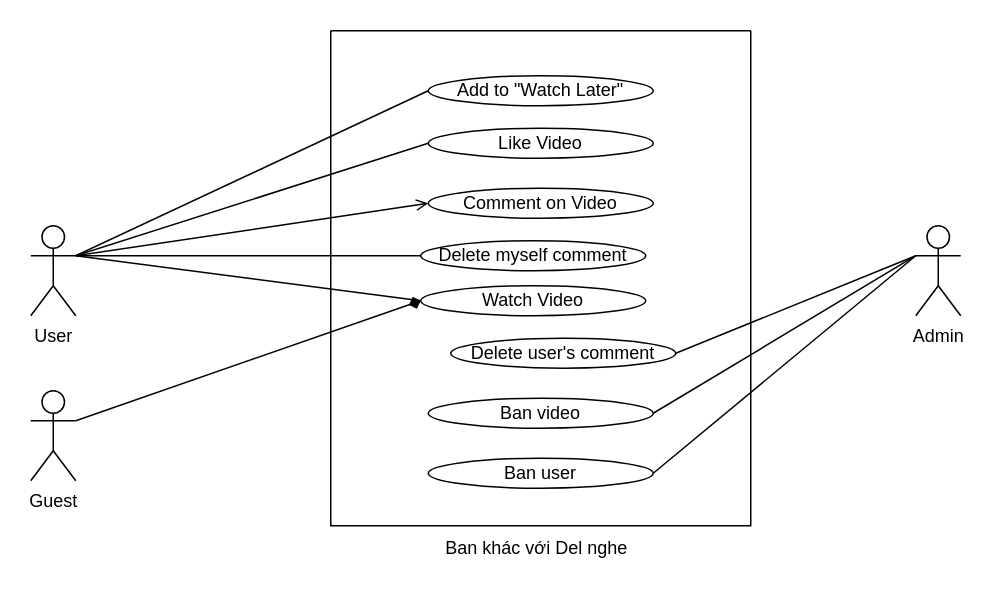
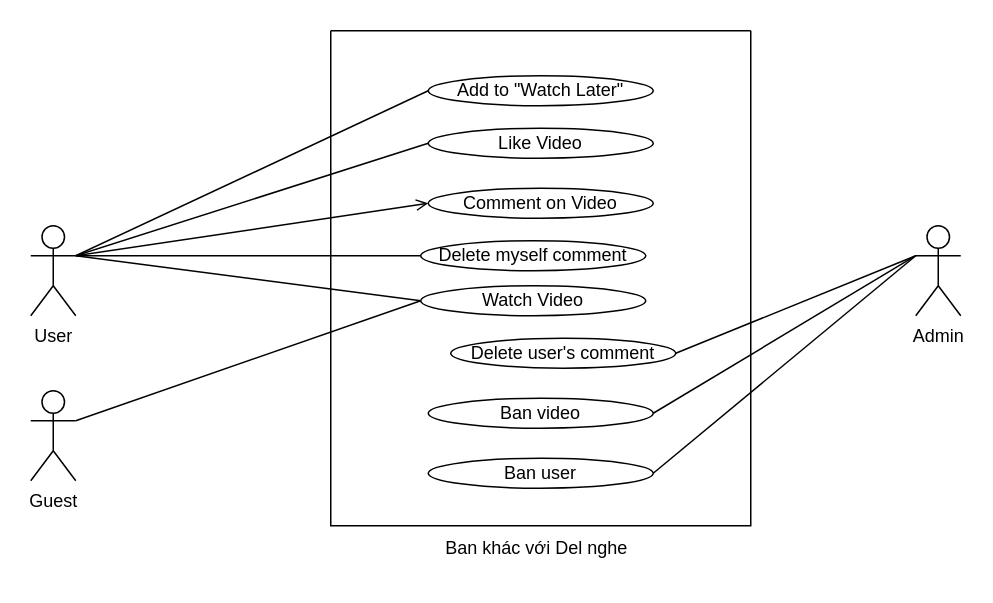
edge "Guest" -> "Watch Video": arrowhead diamond -> none
